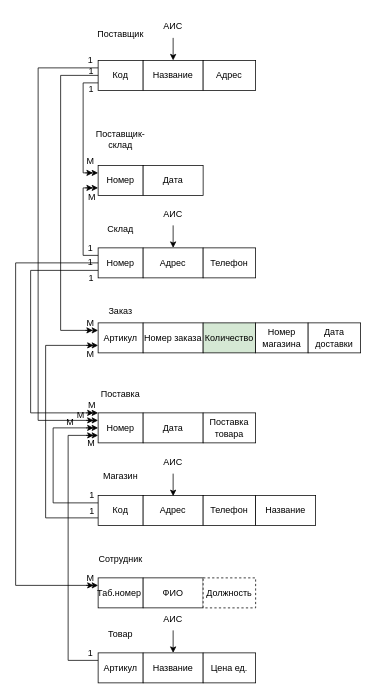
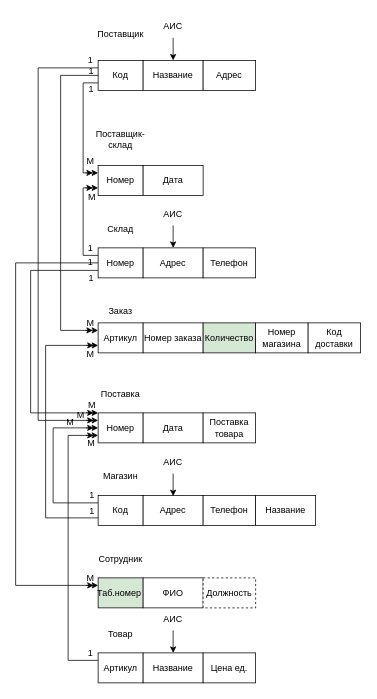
node "Дата доставки": label "Дата доставки" -> "Код доставки"
node "Таб.номер": fillcolor #ffffff -> #d5e8d4
